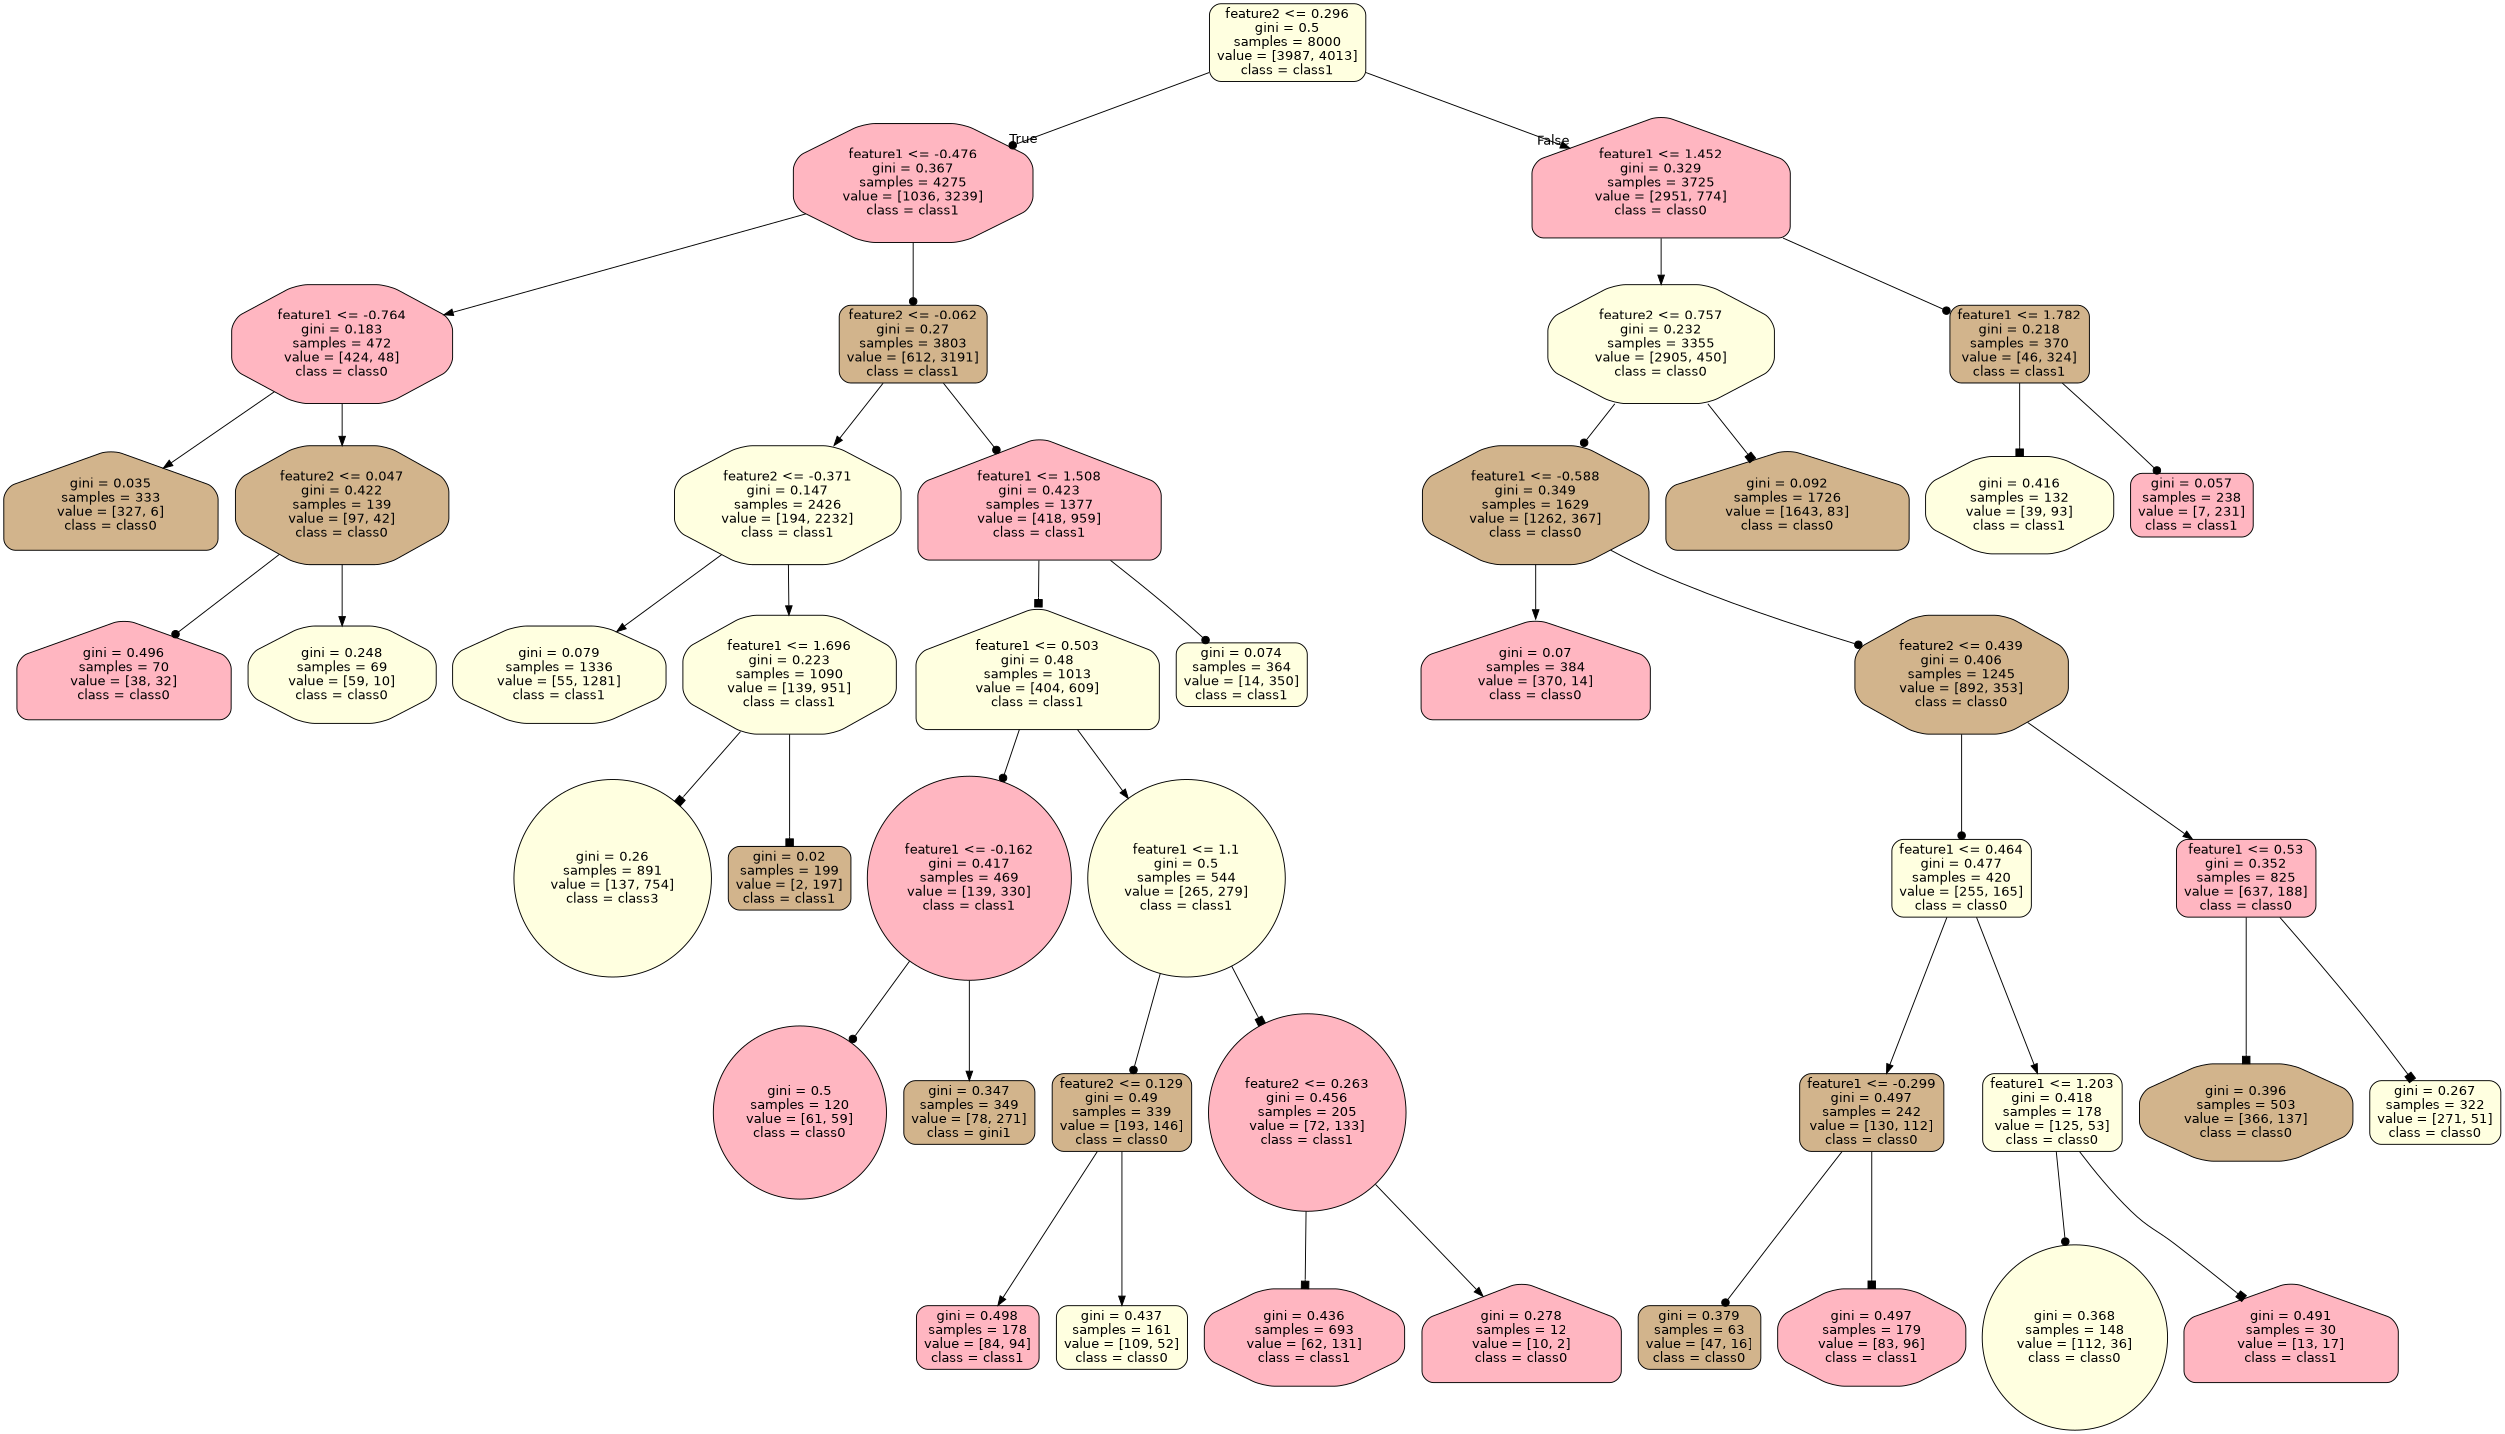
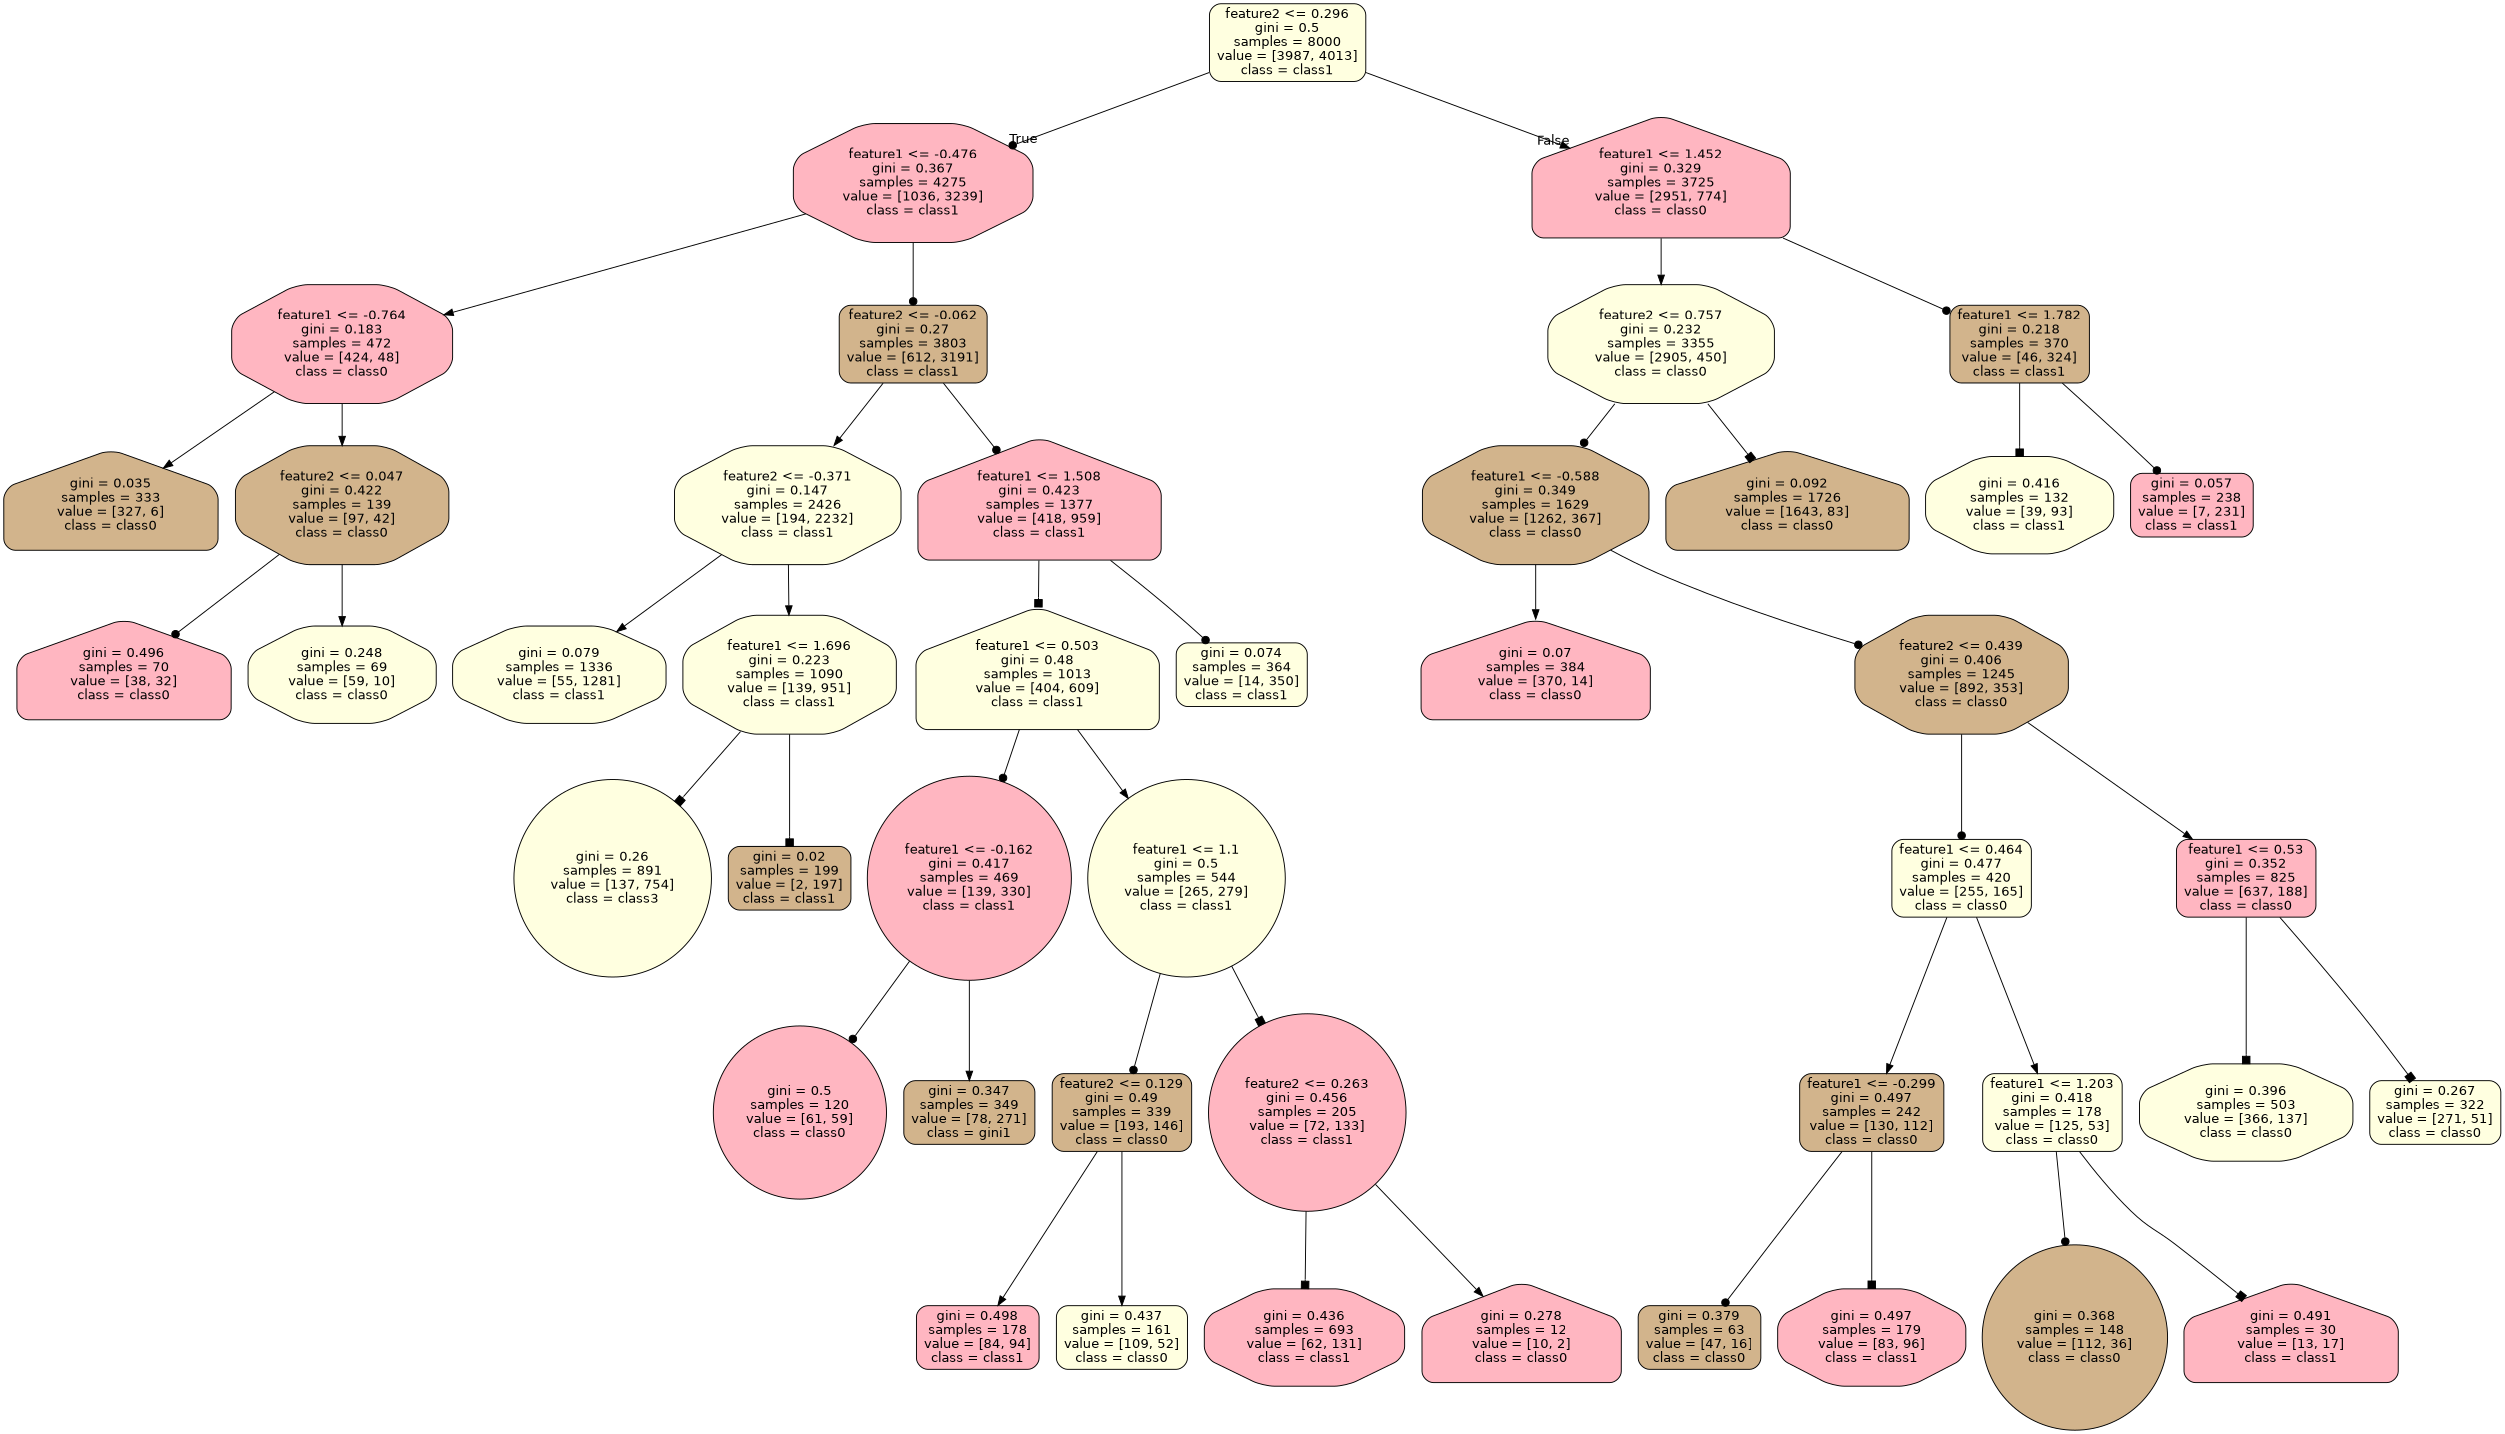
node "gini = 0.396 samples = 503 value = [366, 137] class = class0": fillcolor tan -> lightyellow
node "gini = 0.368 samples = 148 value = [112, 36] class = class0": fillcolor lightyellow -> tan
